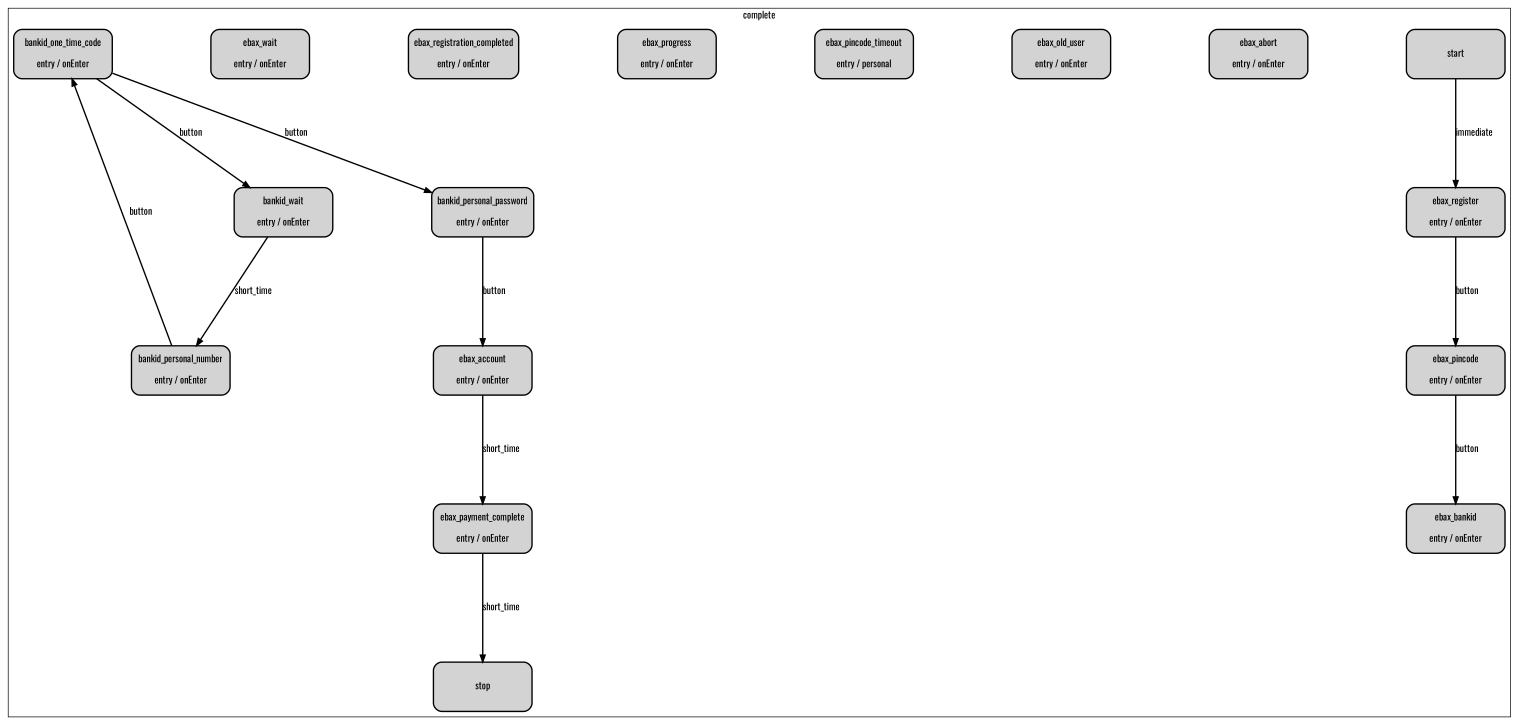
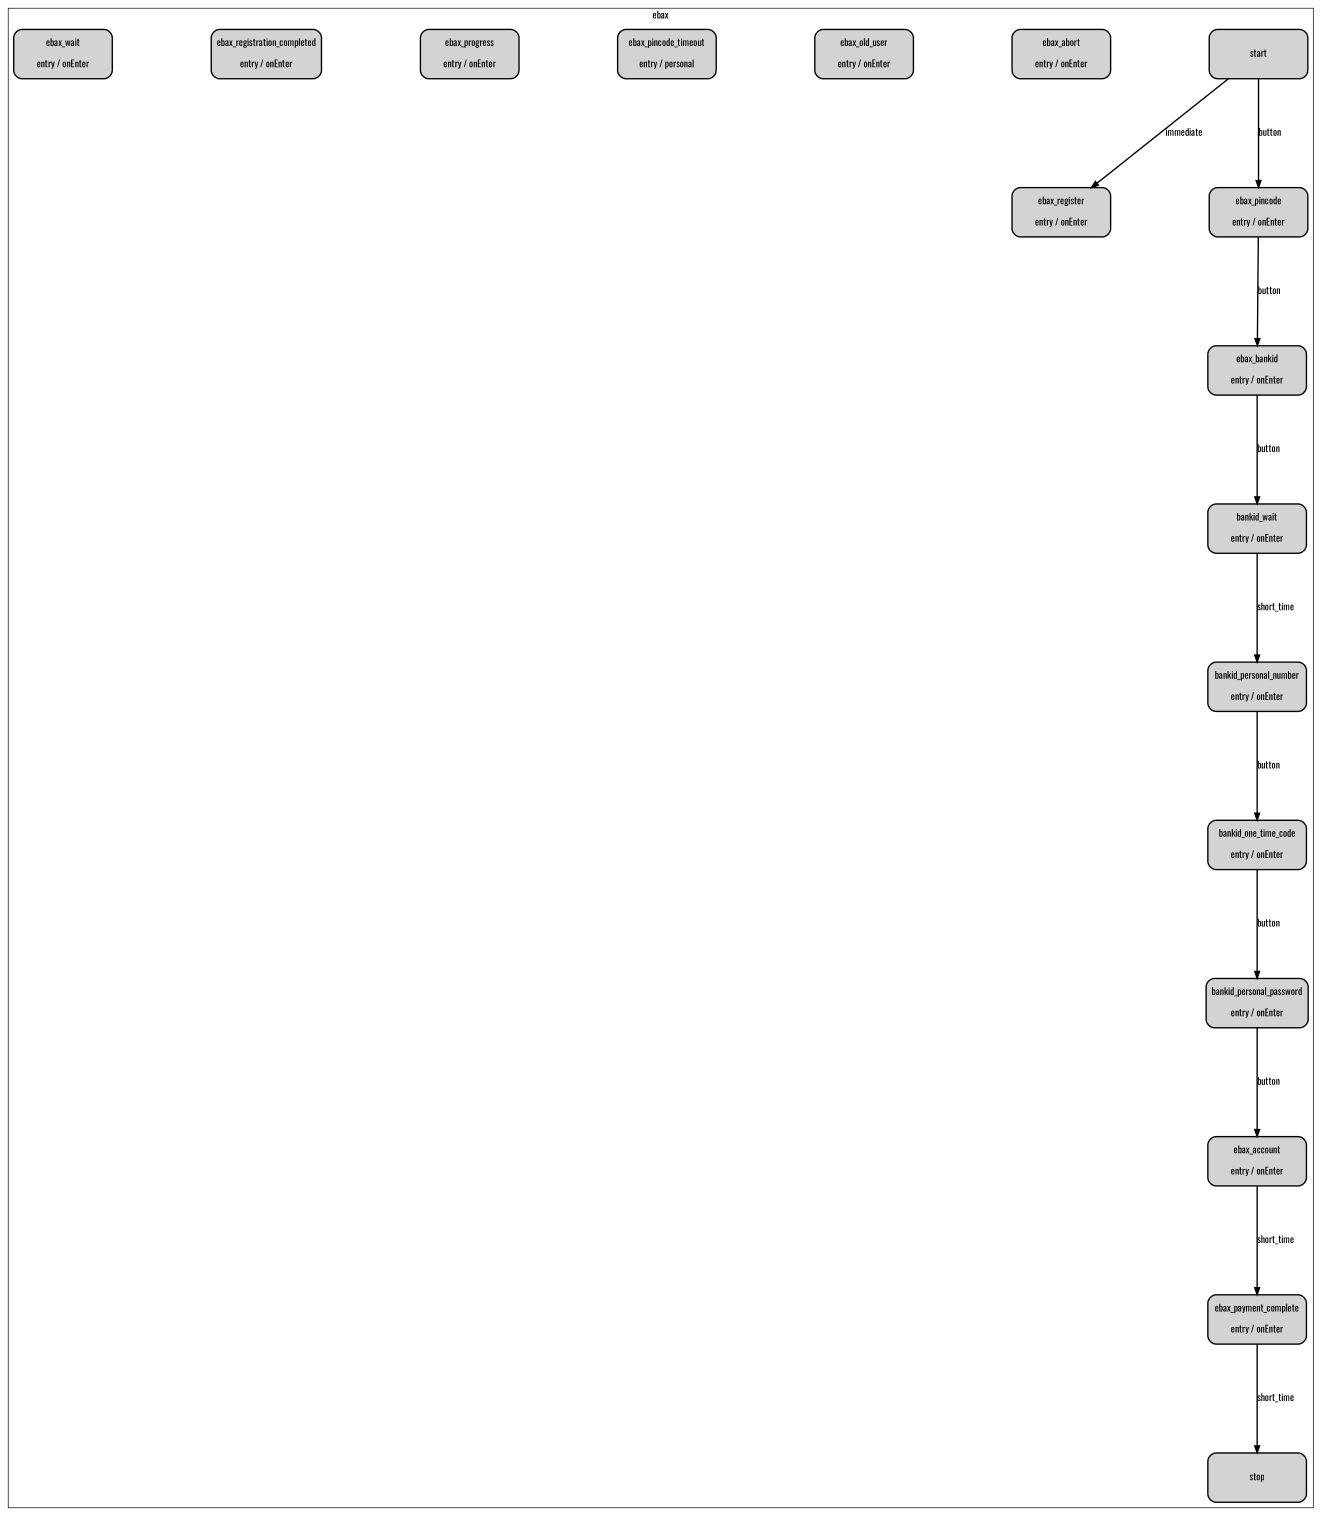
cluster "complete": label "complete" -> "ebax"
edge "bankid_one_time_code entry / onEnter" -> "bankid_wait entry / onEnter": now "ebax_bankid entry / onEnter" -> "bankid_wait entry / onEnter"
edge "ebax_register entry / onEnter" -> "ebax_pincode entry / onEnter": now "start" -> "ebax_pincode entry / onEnter"
